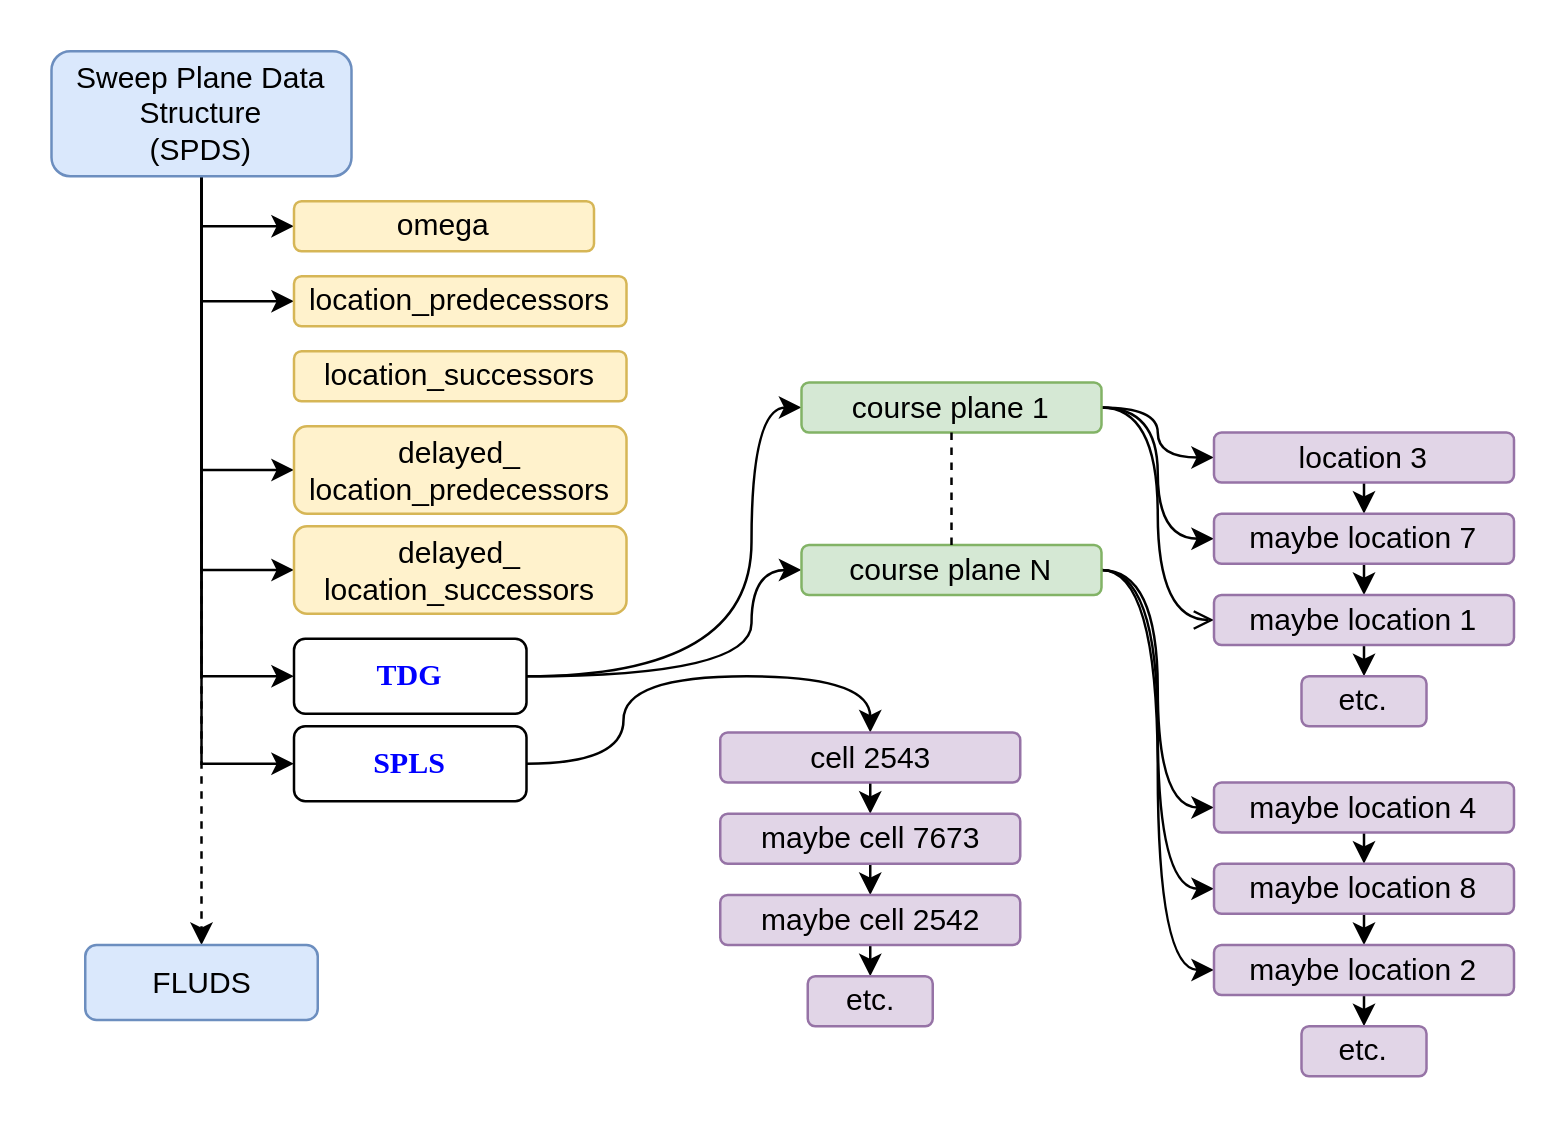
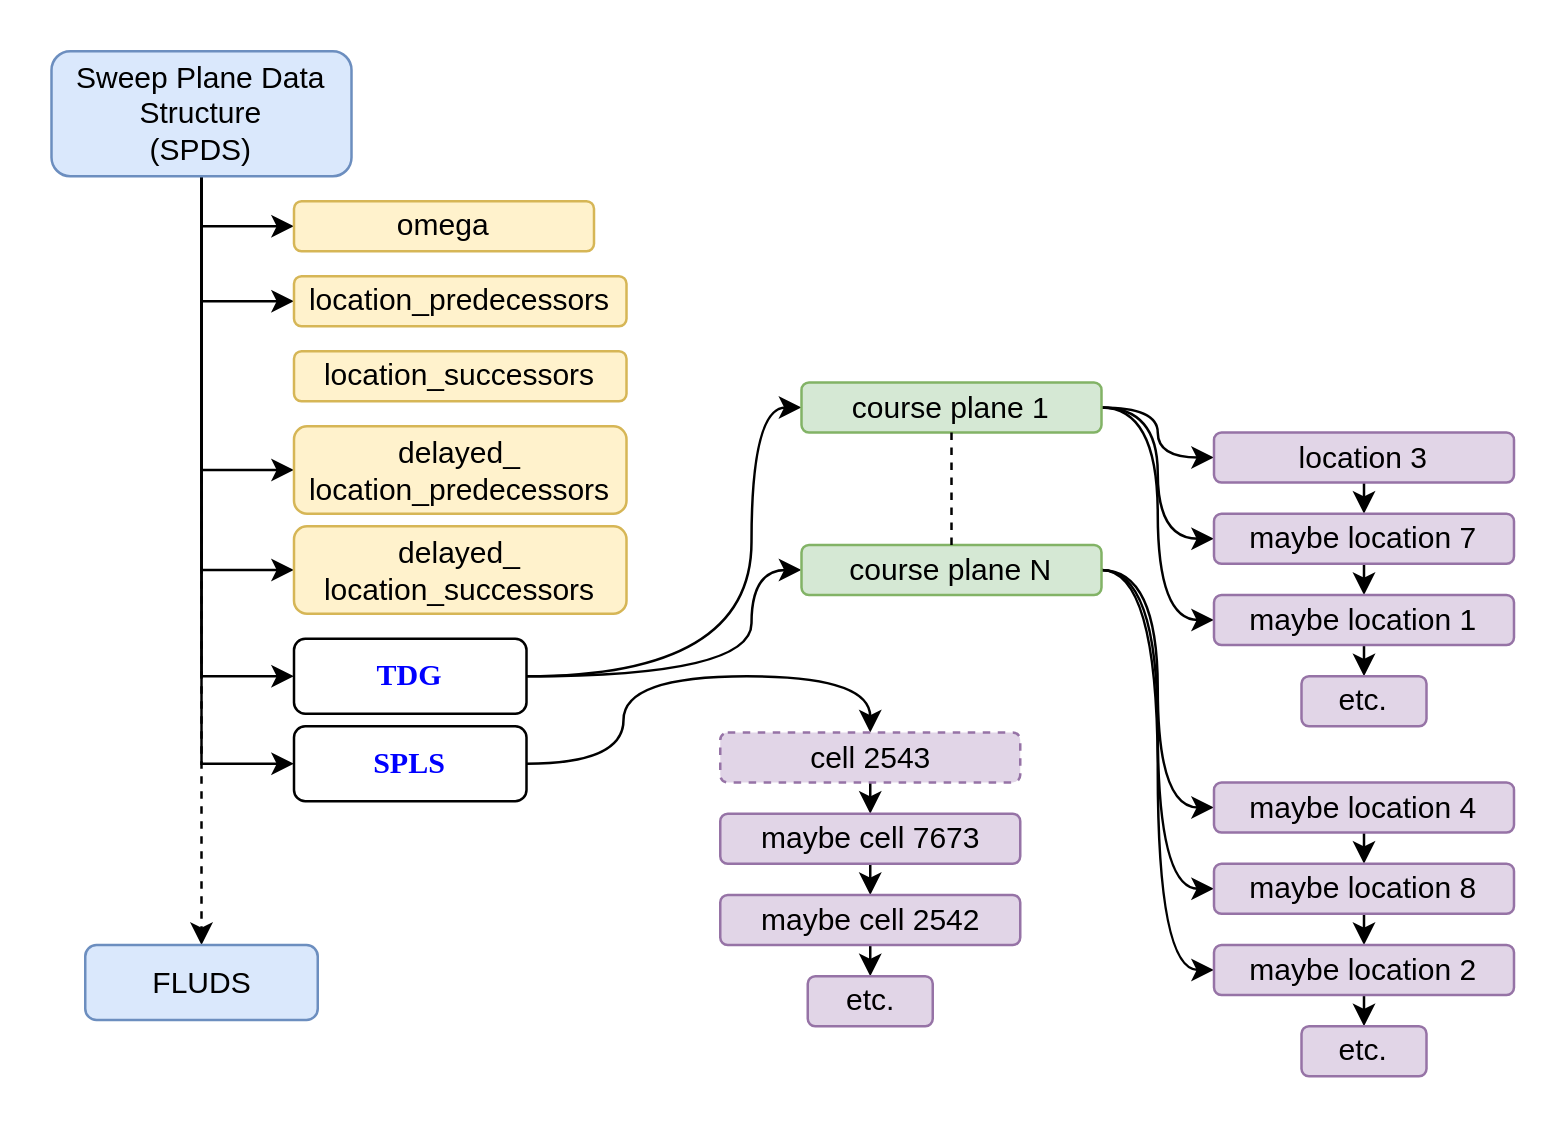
edge "course plane 1" -> "maybe location 1": arrowhead open -> classic
node "cell 2543": style solid -> dashed
